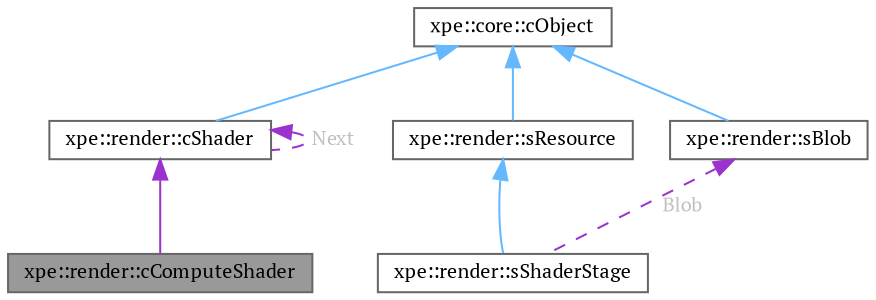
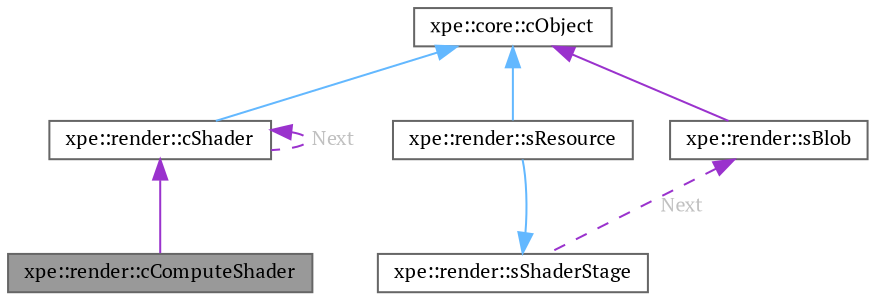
edge "xpe::render::sBlob" -> "xpe::core::cObject": color steelblue1 -> darkorchid3
edge "xpe::render::sShaderStage" -> "xpe::render::sBlob": label " Blob" -> " Next"
edge "xpe::render::sShaderStage" -> "xpe::render::sResource": reversed
